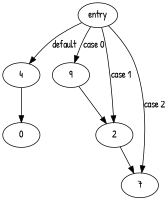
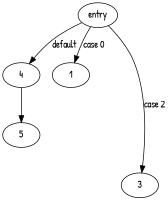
node "9": label "9" -> "1"
node "0": label "0" -> "5"
node "2": removed
node "7": label "7" -> "3"
